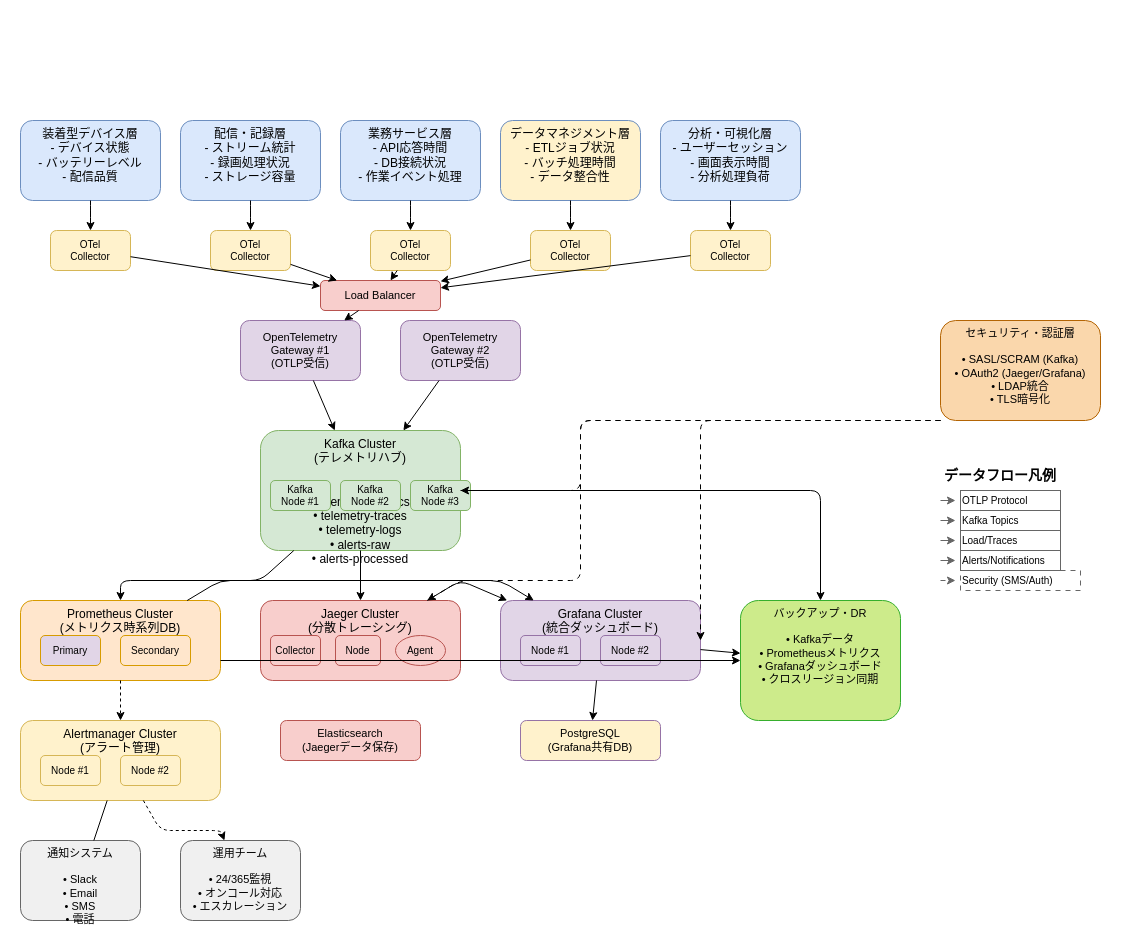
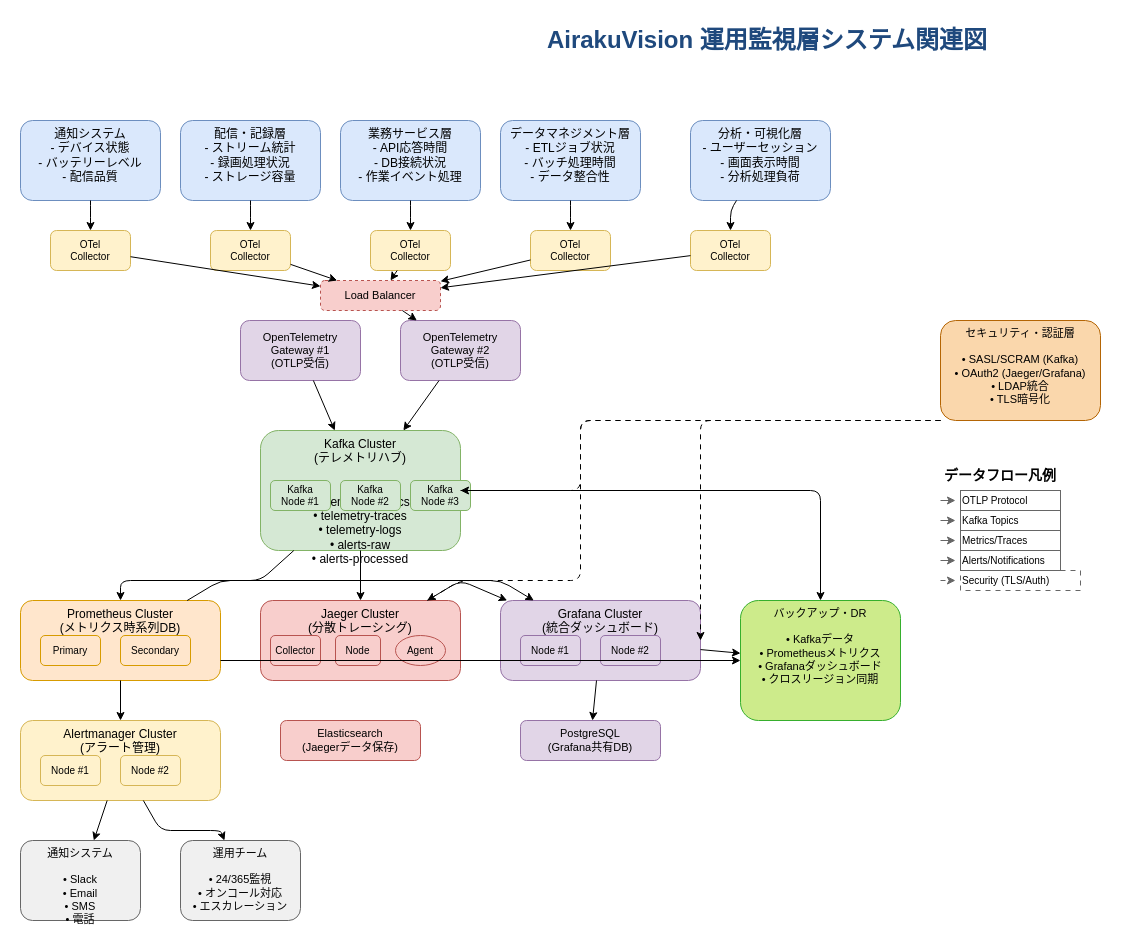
node "AirakuVision 運用監視層システム関連図": added
node "装着型デバイス層 - デバイス状態 - バッテリーレベル - 配信品質": label "装着型デバイス層 - デバイス状態 - バッテリーレベル - 配信品質" -> "通知システム - デバイス状態 - バッテリーレベル - 配信品質"
node "データマネジメント層 - ETLジョブ状況 - バッチ処理時間 - データ整合性": fillcolor #fff2cc -> #dae8fc
node "分析・可視化層 - ユーザーセッション - 画面表示時間 - 分析処理負荷": moved (731, 161) -> (761, 161)
node "Load Balancer": style solid -> dashed
edge "Load Balancer" -> "OpenTelemetry Gateway #1 (OTLP受信)": removed
edge "Load Balancer" -> "OpenTelemetry Gateway #2 (OTLP受信)": added
node "Load/Traces": label "Load/Traces" -> "Metrics/Traces"
node "Security (SMS/Auth)": label "Security (SMS/Auth)" -> "Security (TLS/Auth)"
node "Primary": fillcolor #e1d5e7 -> #ffe6cc
edge "Prometheus Cluster (メトリクス時系列DB)" -> "Alertmanager Cluster (アラート管理)": style dashed -> solid
node "PostgreSQL (Grafana共有DB)": fillcolor #fff2cc -> #e1d5e7
edge "Alertmanager Cluster (アラート管理)" -> "運用チーム • 24/365監視 • オンコール対応 • エスカレーション": style dashed -> solid
edge "Alertmanager Cluster (アラート管理)" -- "通知システム • Slack • Email • SMS • 電話": arrowhead none -> classic
